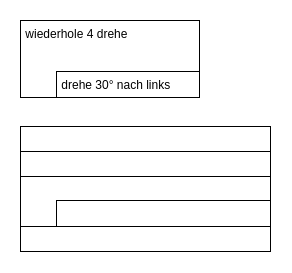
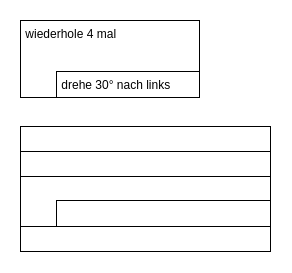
node "wiederhole 4 drehe": label "wiederhole 4 drehe" -> "wiederhole 4 mal"
